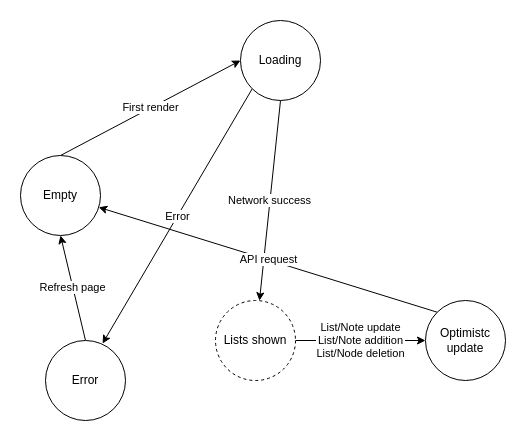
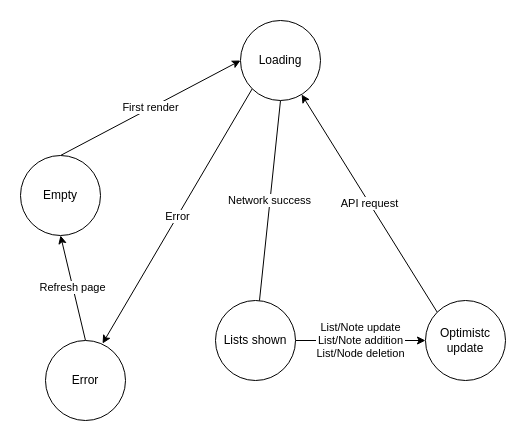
edge "Optimistc update" -> "Empty": now "Optimistc update" -> "Loading"
edge "Loading" -> "Lists shown": arrowhead classic -> none
node "Lists shown": style dashed -> solid
